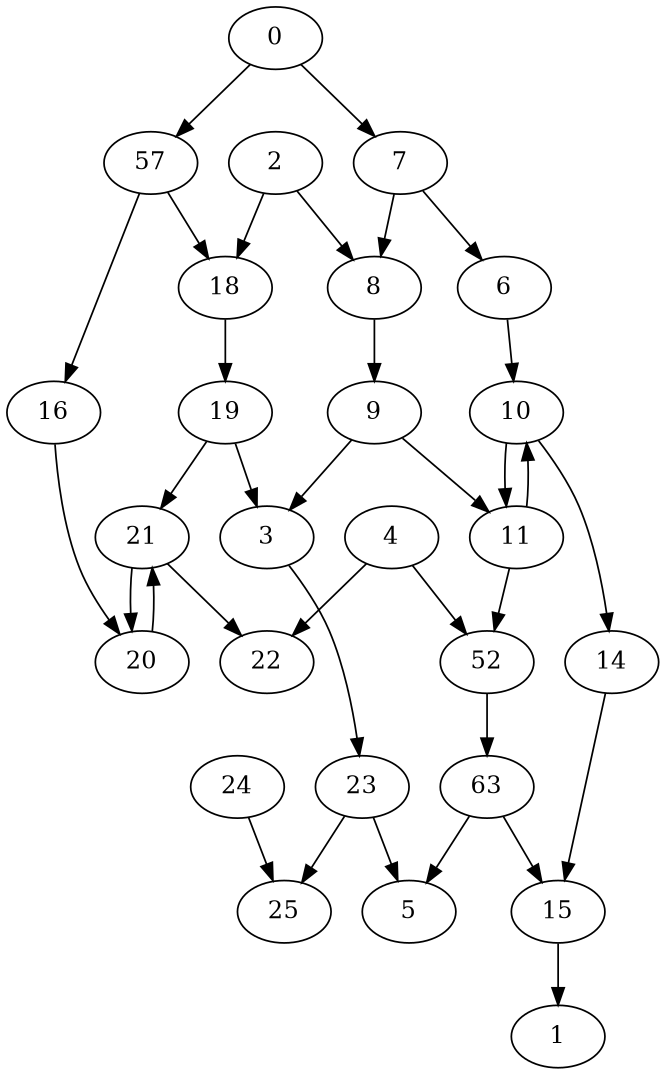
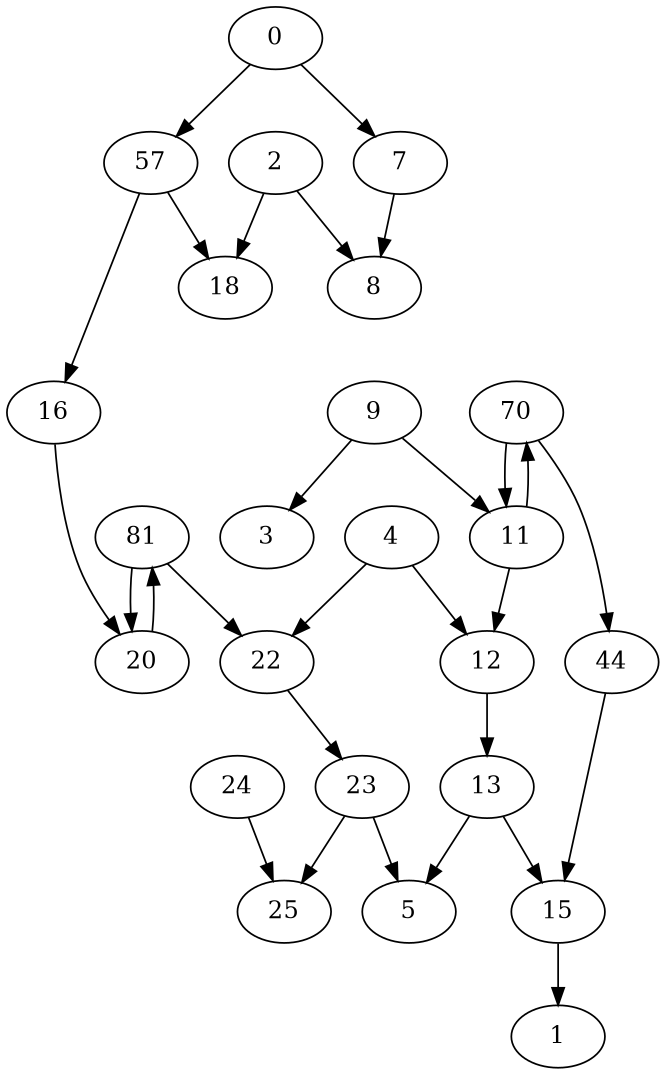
node "6": removed
edge "8" -> "9": removed
node "19": removed
node "10": label "10" -> "70"
node "21": label "21" -> "81"
edge "3" -> "23": now "22" -> "23"
node "52": label "52" -> "12"
node "14": label "14" -> "44"
node "63": label "63" -> "13"
